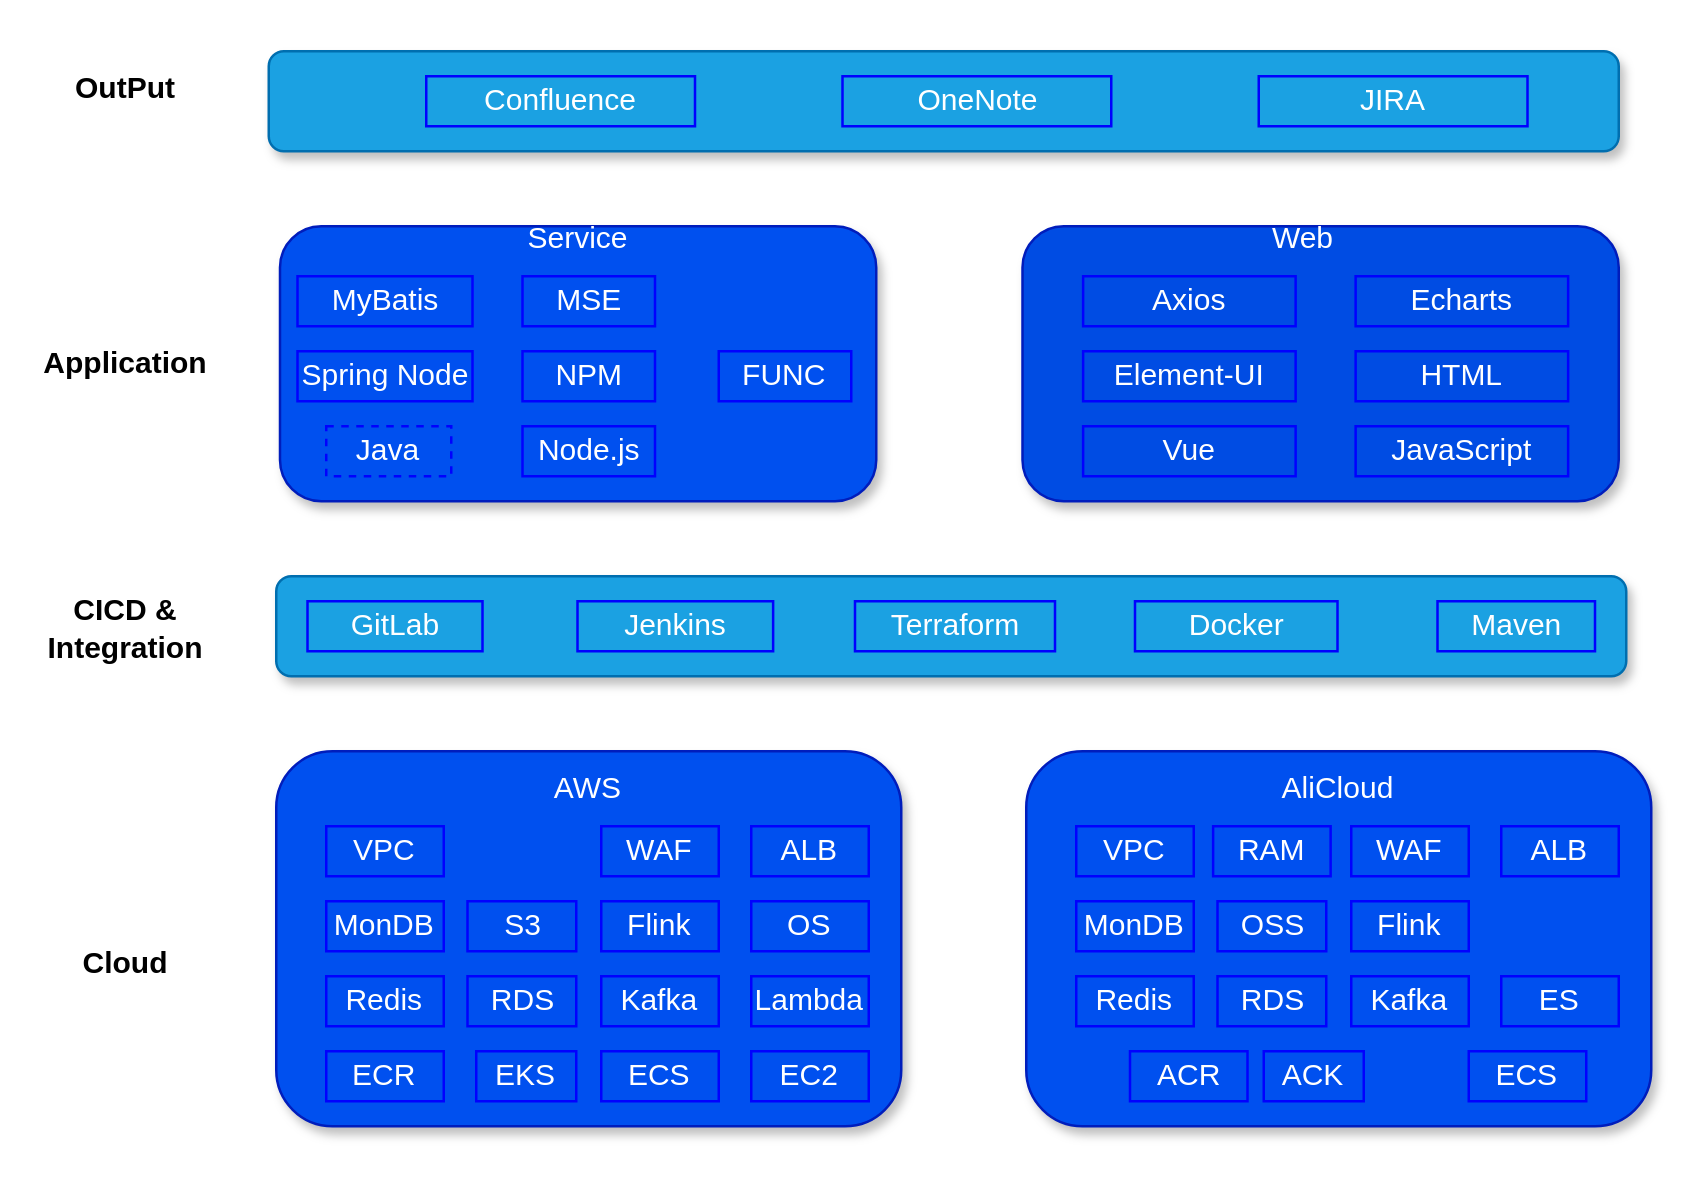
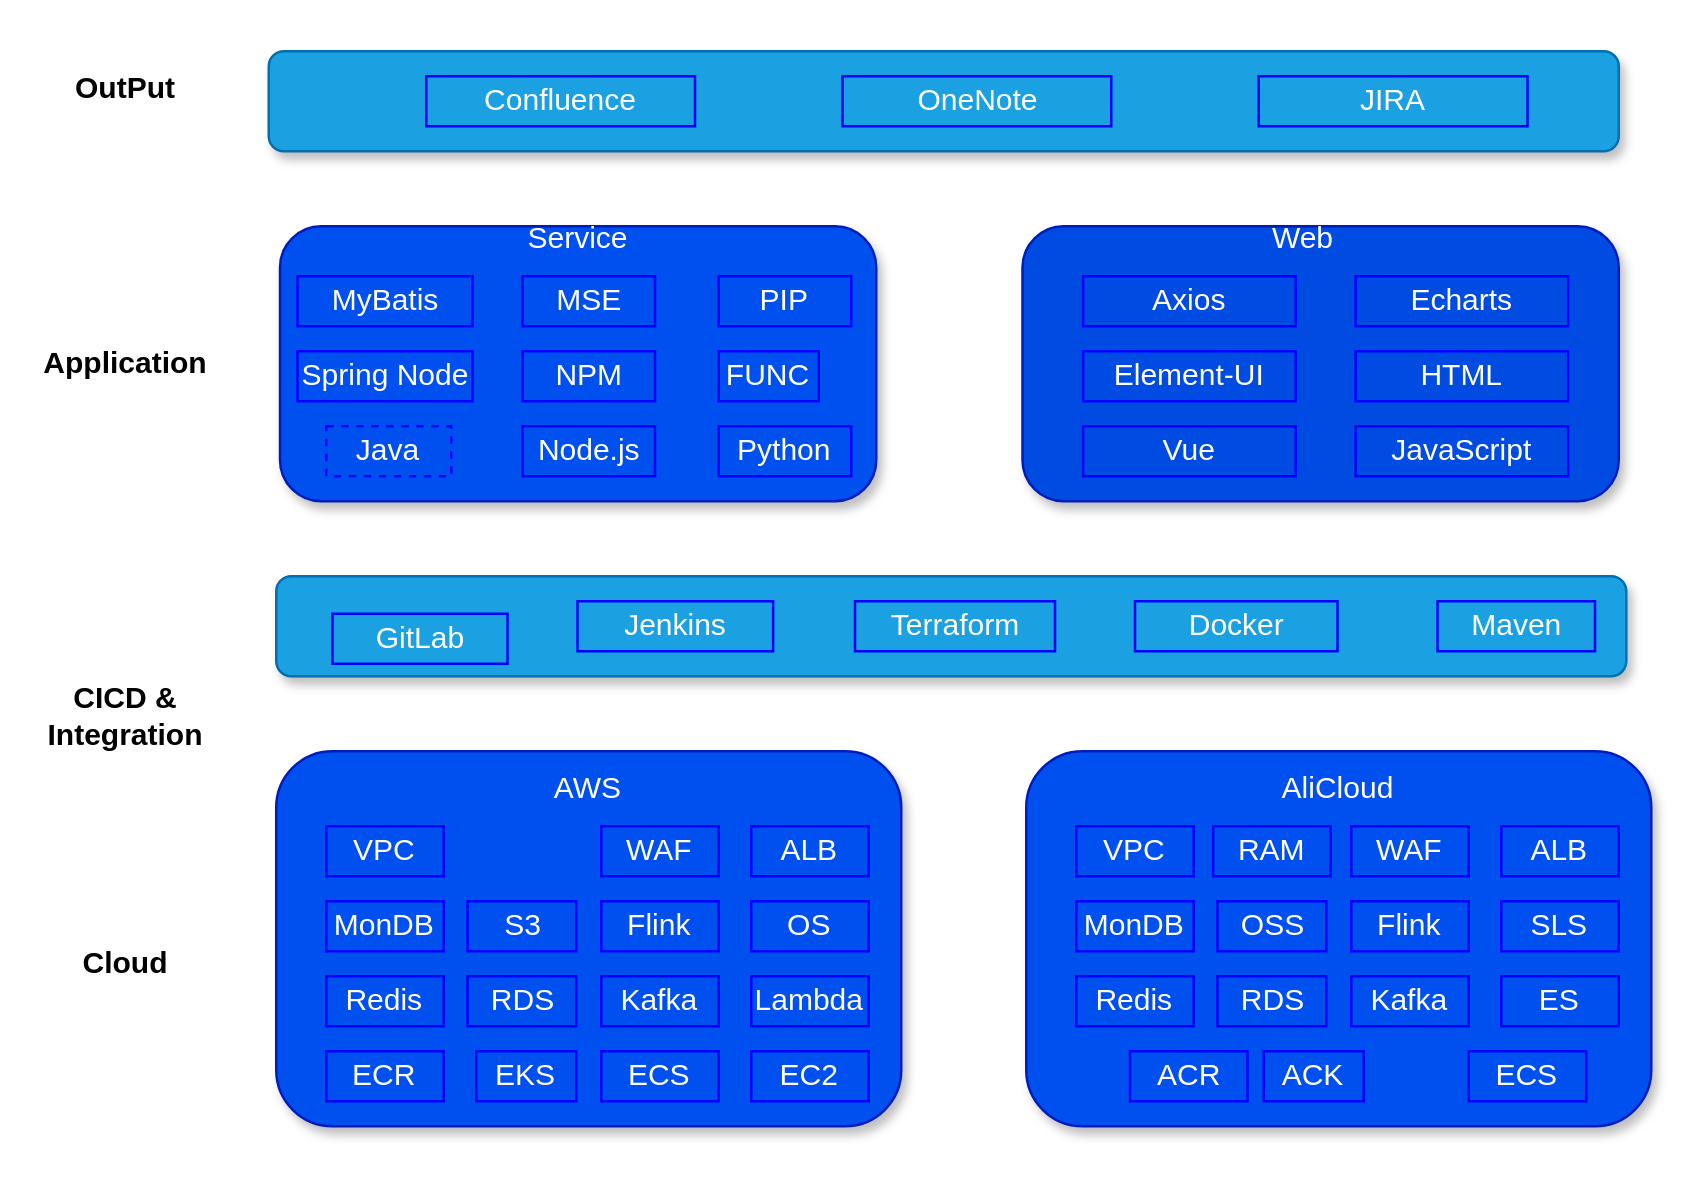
node "PIP": added
node "FUNC": size 133x50 -> 100x50
node "Python": added
node "GitLab": moved (395, 626) -> (420, 639)
node "CICD & Integration": moved (126, 629) -> (126, 716)
node "SLS": added
